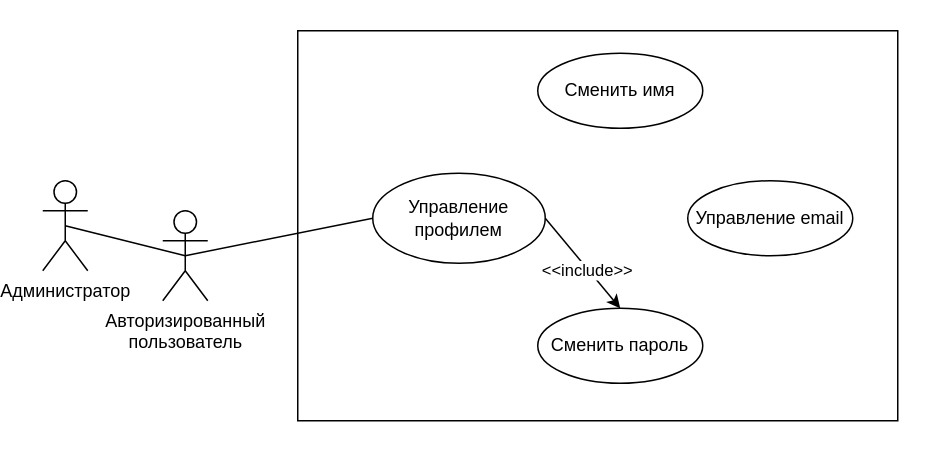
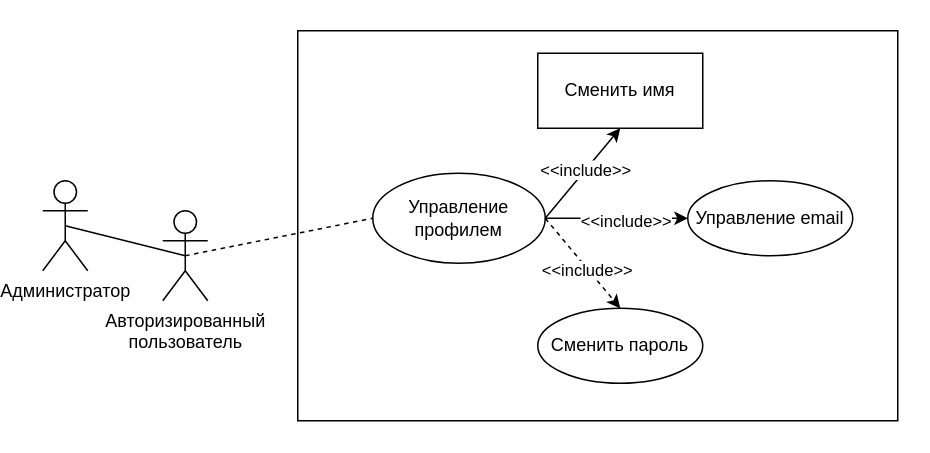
node "Сменить имя": shape ellipse -> rectangle
edge "Управление профилем" -> "Сменить имя": added, label "<<include>>"
edge "Управление профилем" -> "Управление email": added, label "<<include>>"
edge "Управление профилем" -- "Авторизированный пользователь": style solid -> dashed
edge "Управление профилем" -> "Сменить пароль": style solid -> dashed
